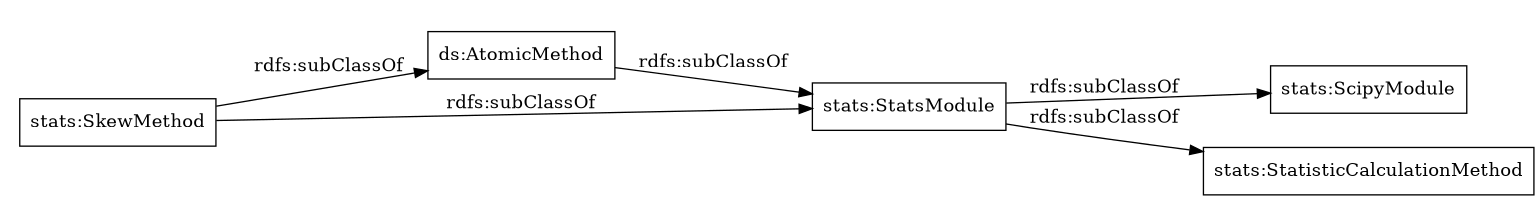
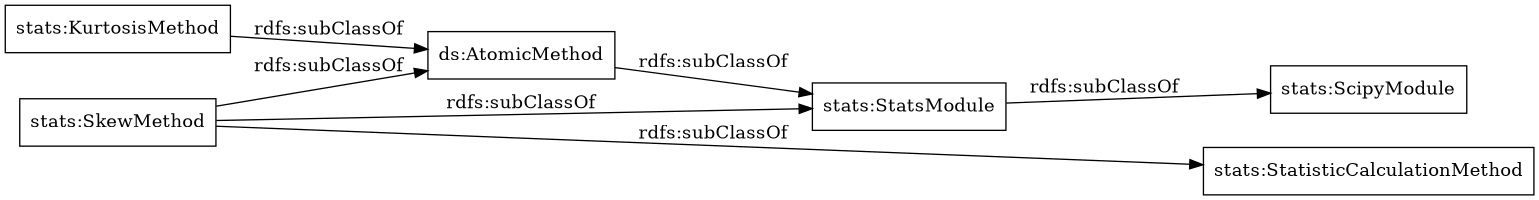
node "stats:KurtosisMethod": added
edge "stats:StatsModule" -> "stats:StatisticCalculationMethod": now "stats:SkewMethod" -> "stats:StatisticCalculationMethod"
